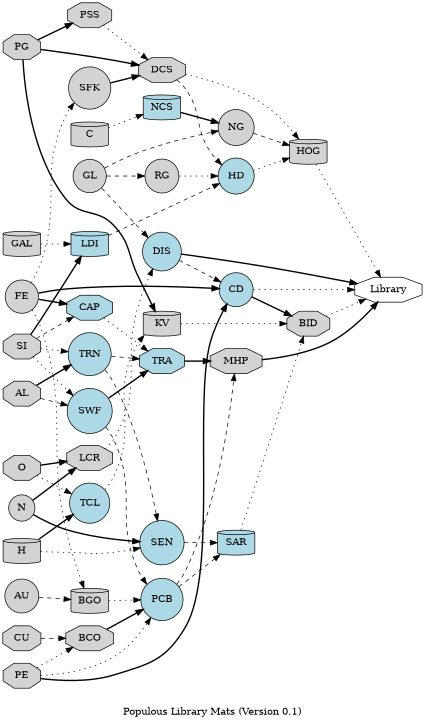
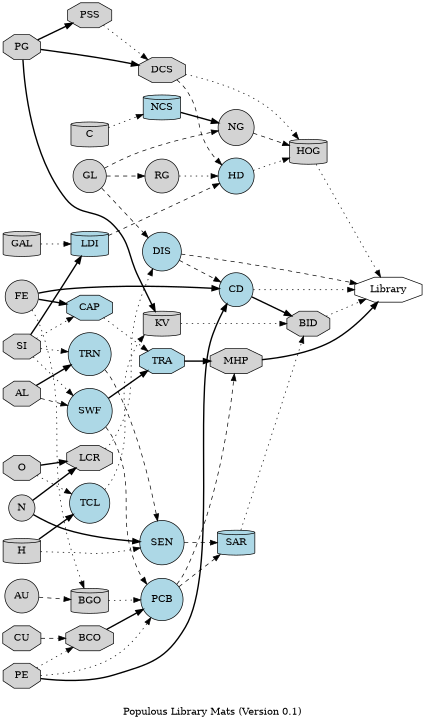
node "SFK": removed
edge "DIS" -> "Library": style bold -> dashed
edge "SI" -> "CAP": style dashed -> dotted
edge "TRN" -> "TRA": removed
